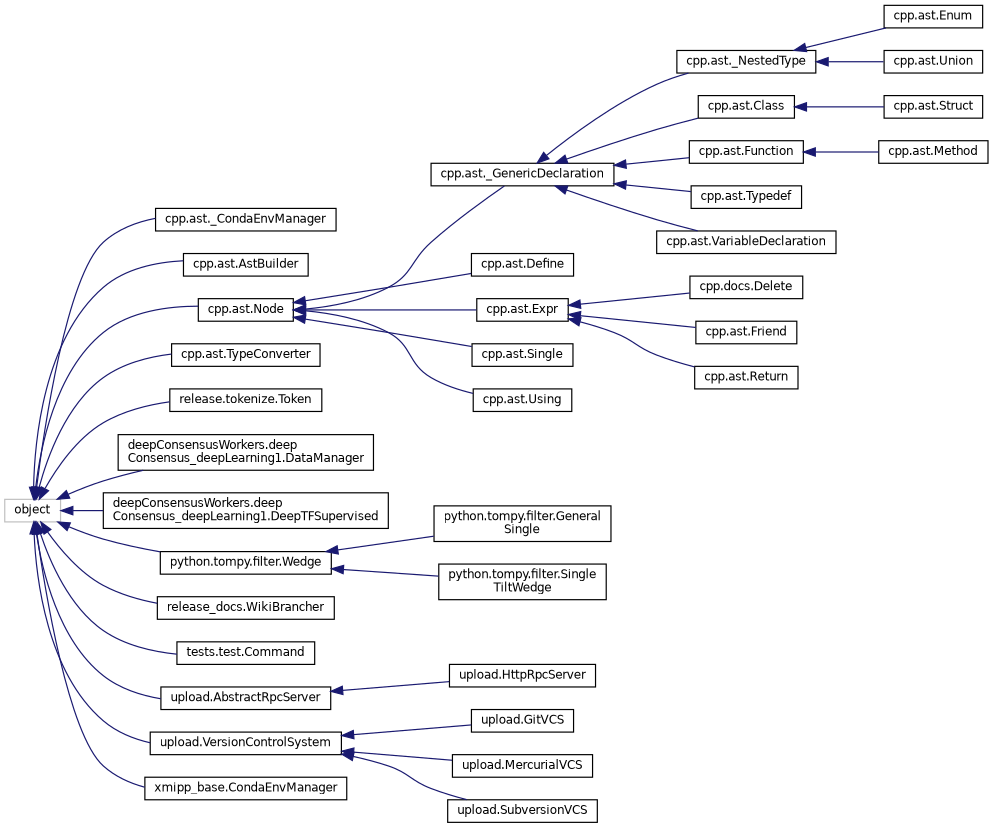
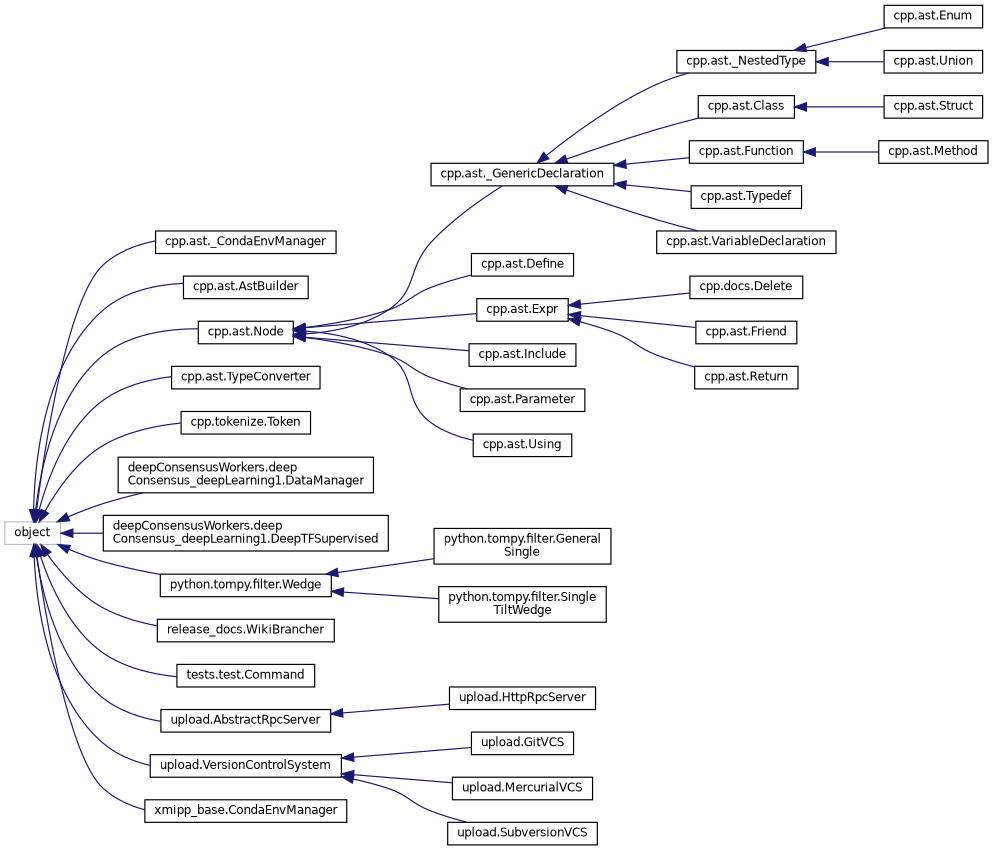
node "cpp.ast.Single": label "cpp.ast.Single" -> "cpp.ast.Include"
node "release.tokenize.Token": label "release.tokenize.Token" -> "cpp.tokenize.Token"
node "cpp.ast.Parameter": added
